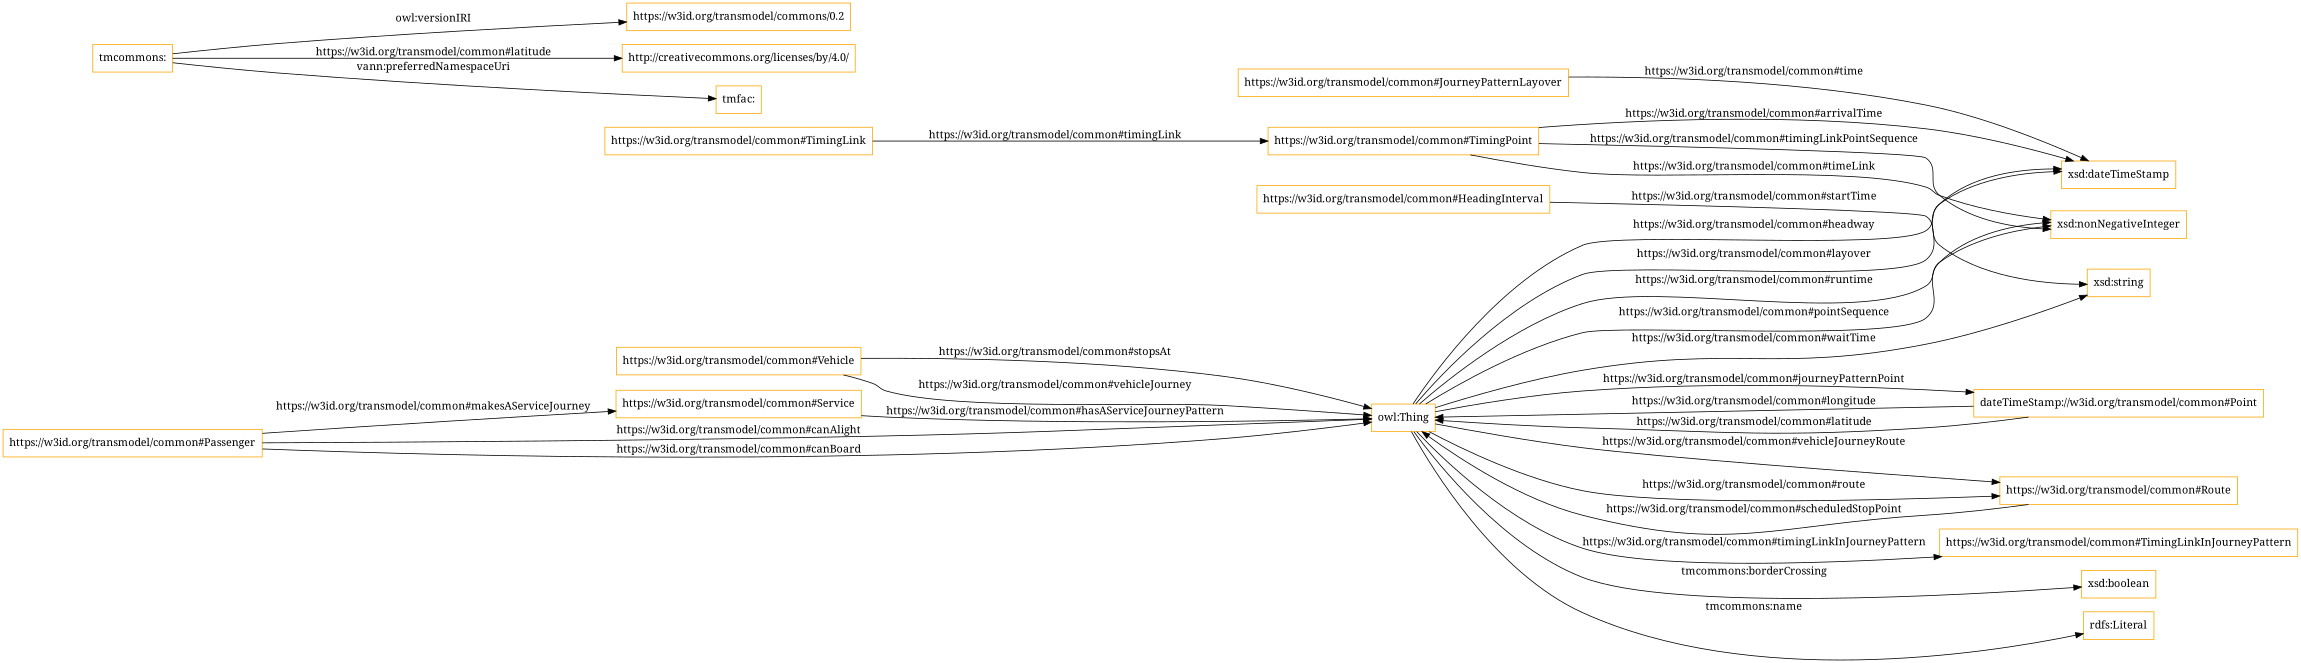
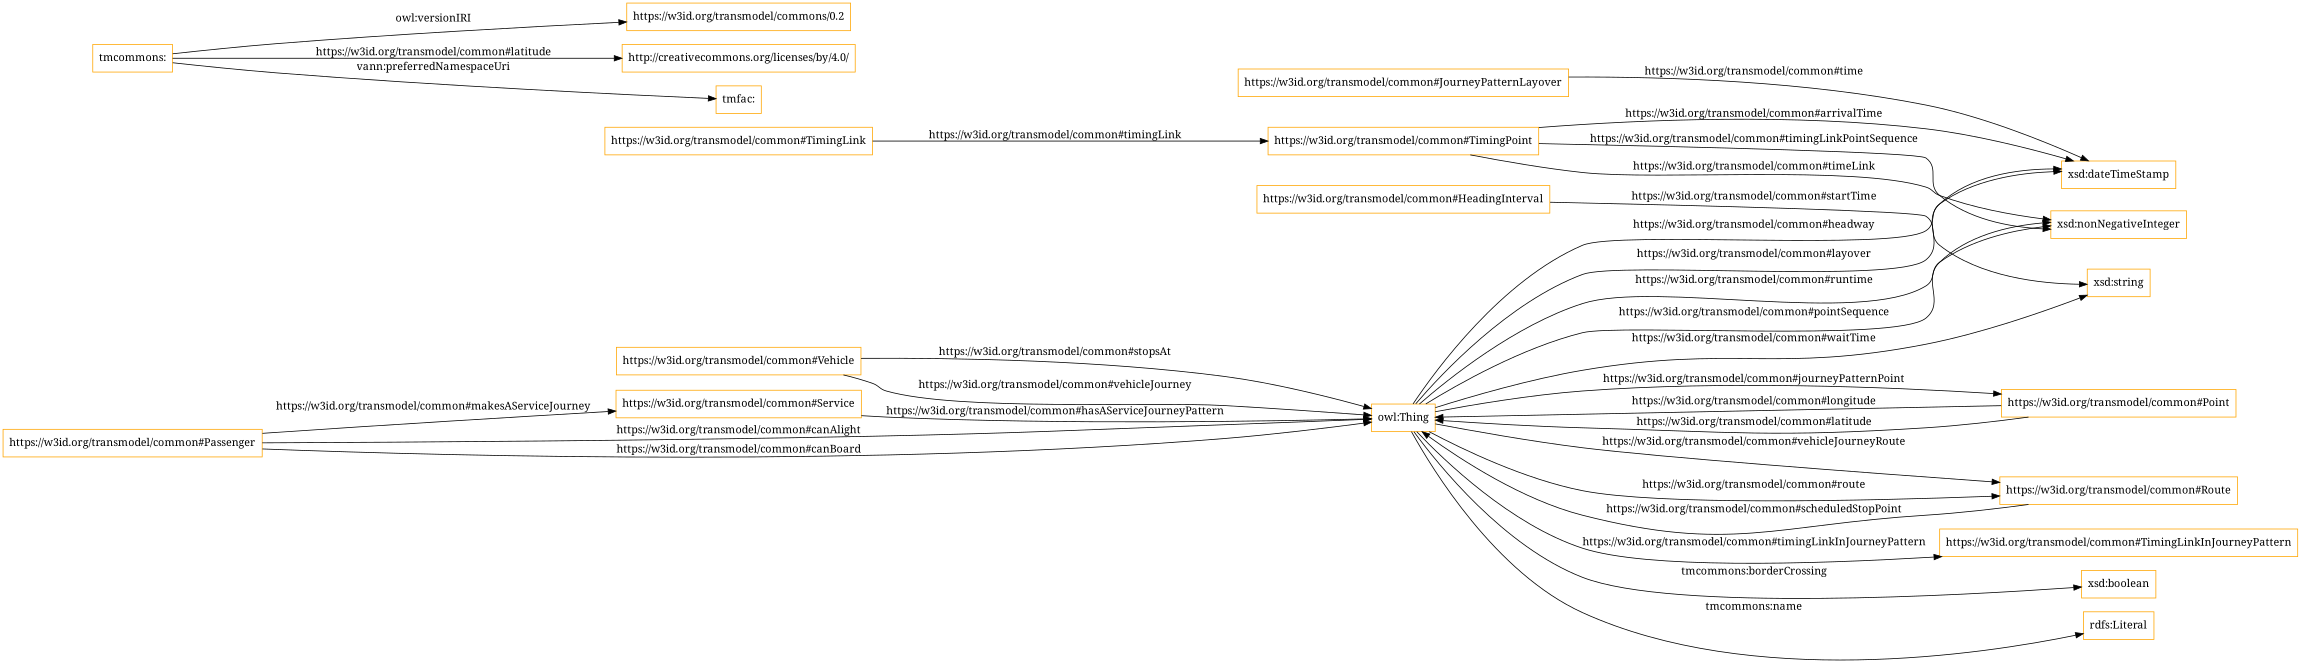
node "dateTimeStamp://w3id.org/transmodel/common#Point": label "dateTimeStamp://w3id.org/transmodel/common#Point" -> "https://w3id.org/transmodel/common#Point"
